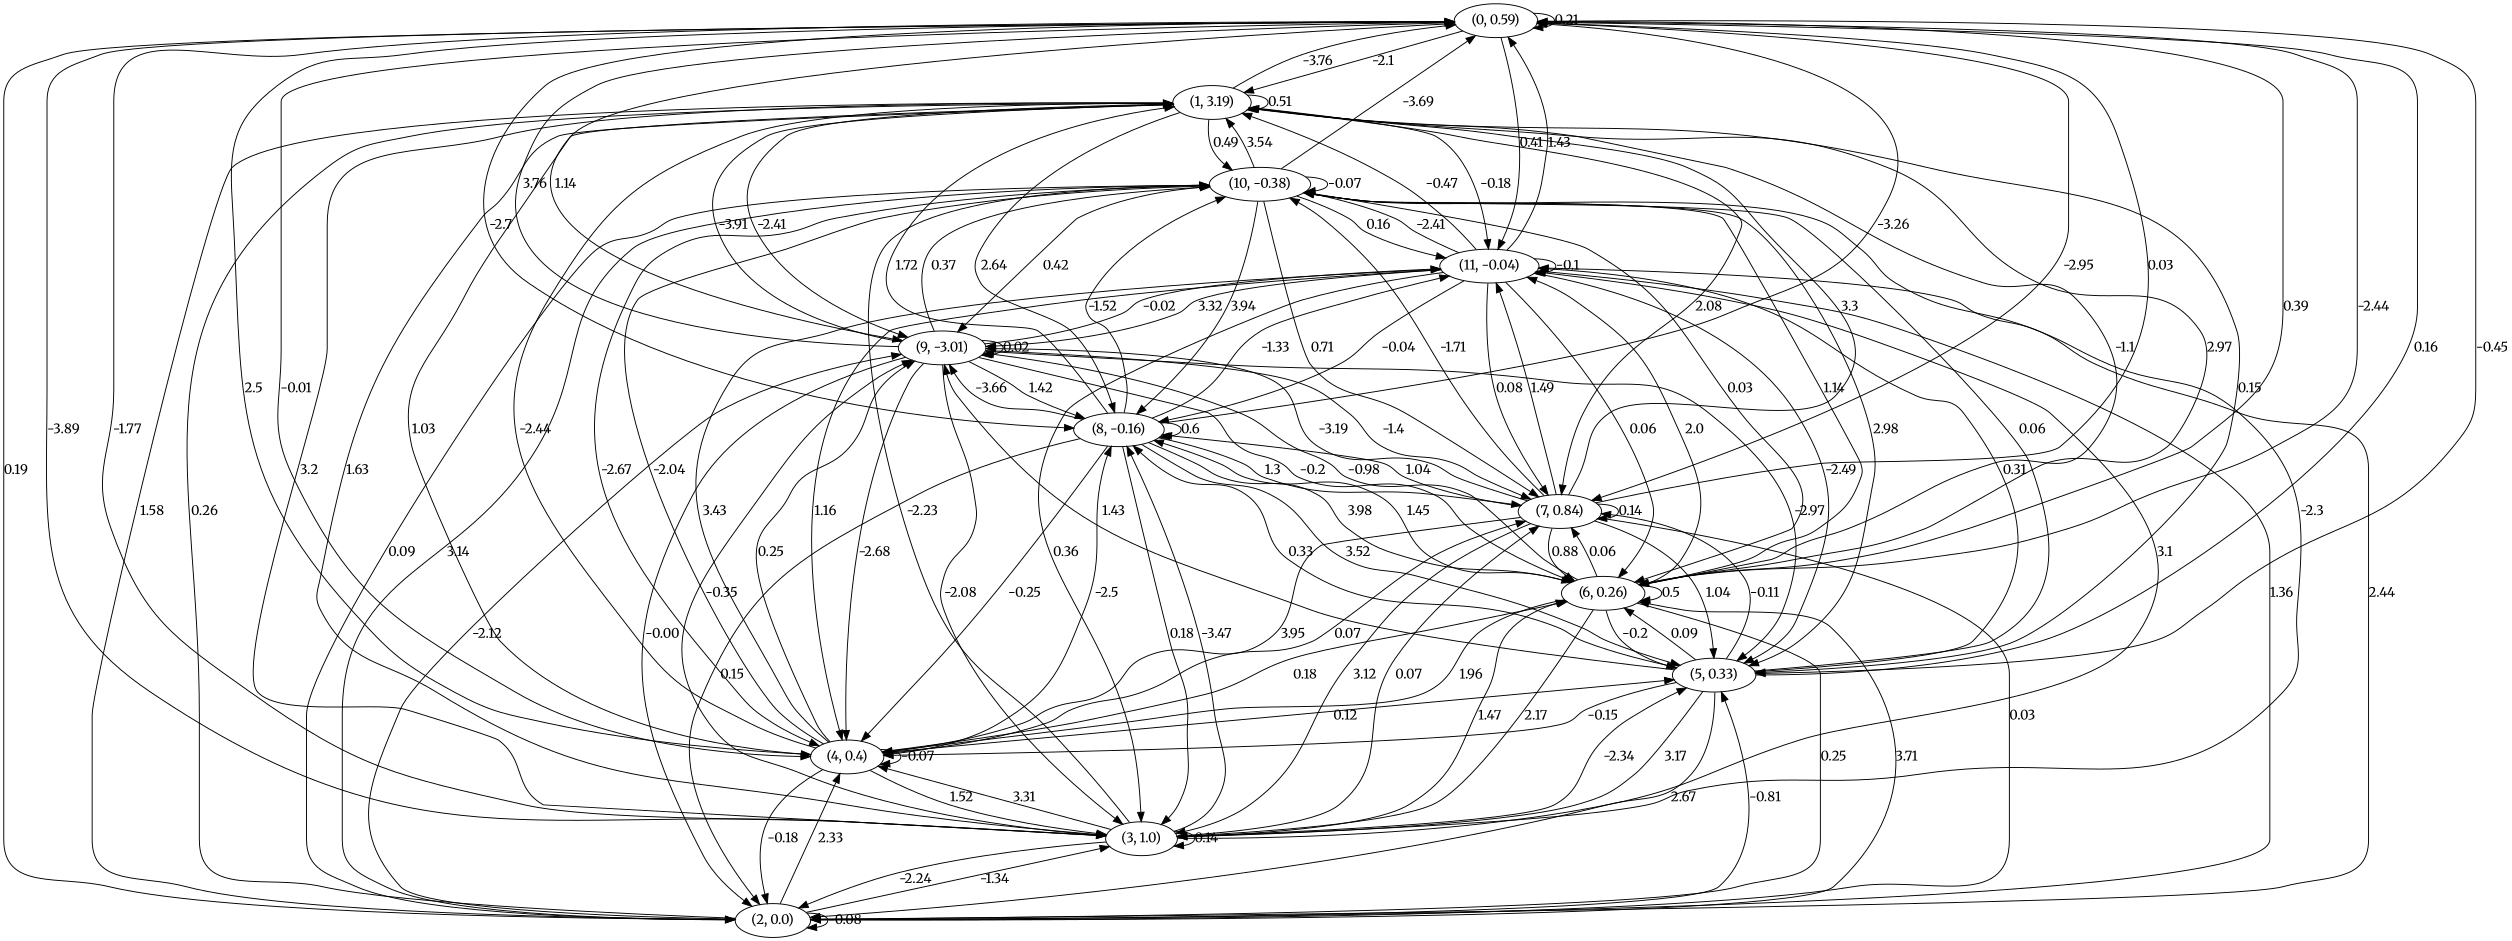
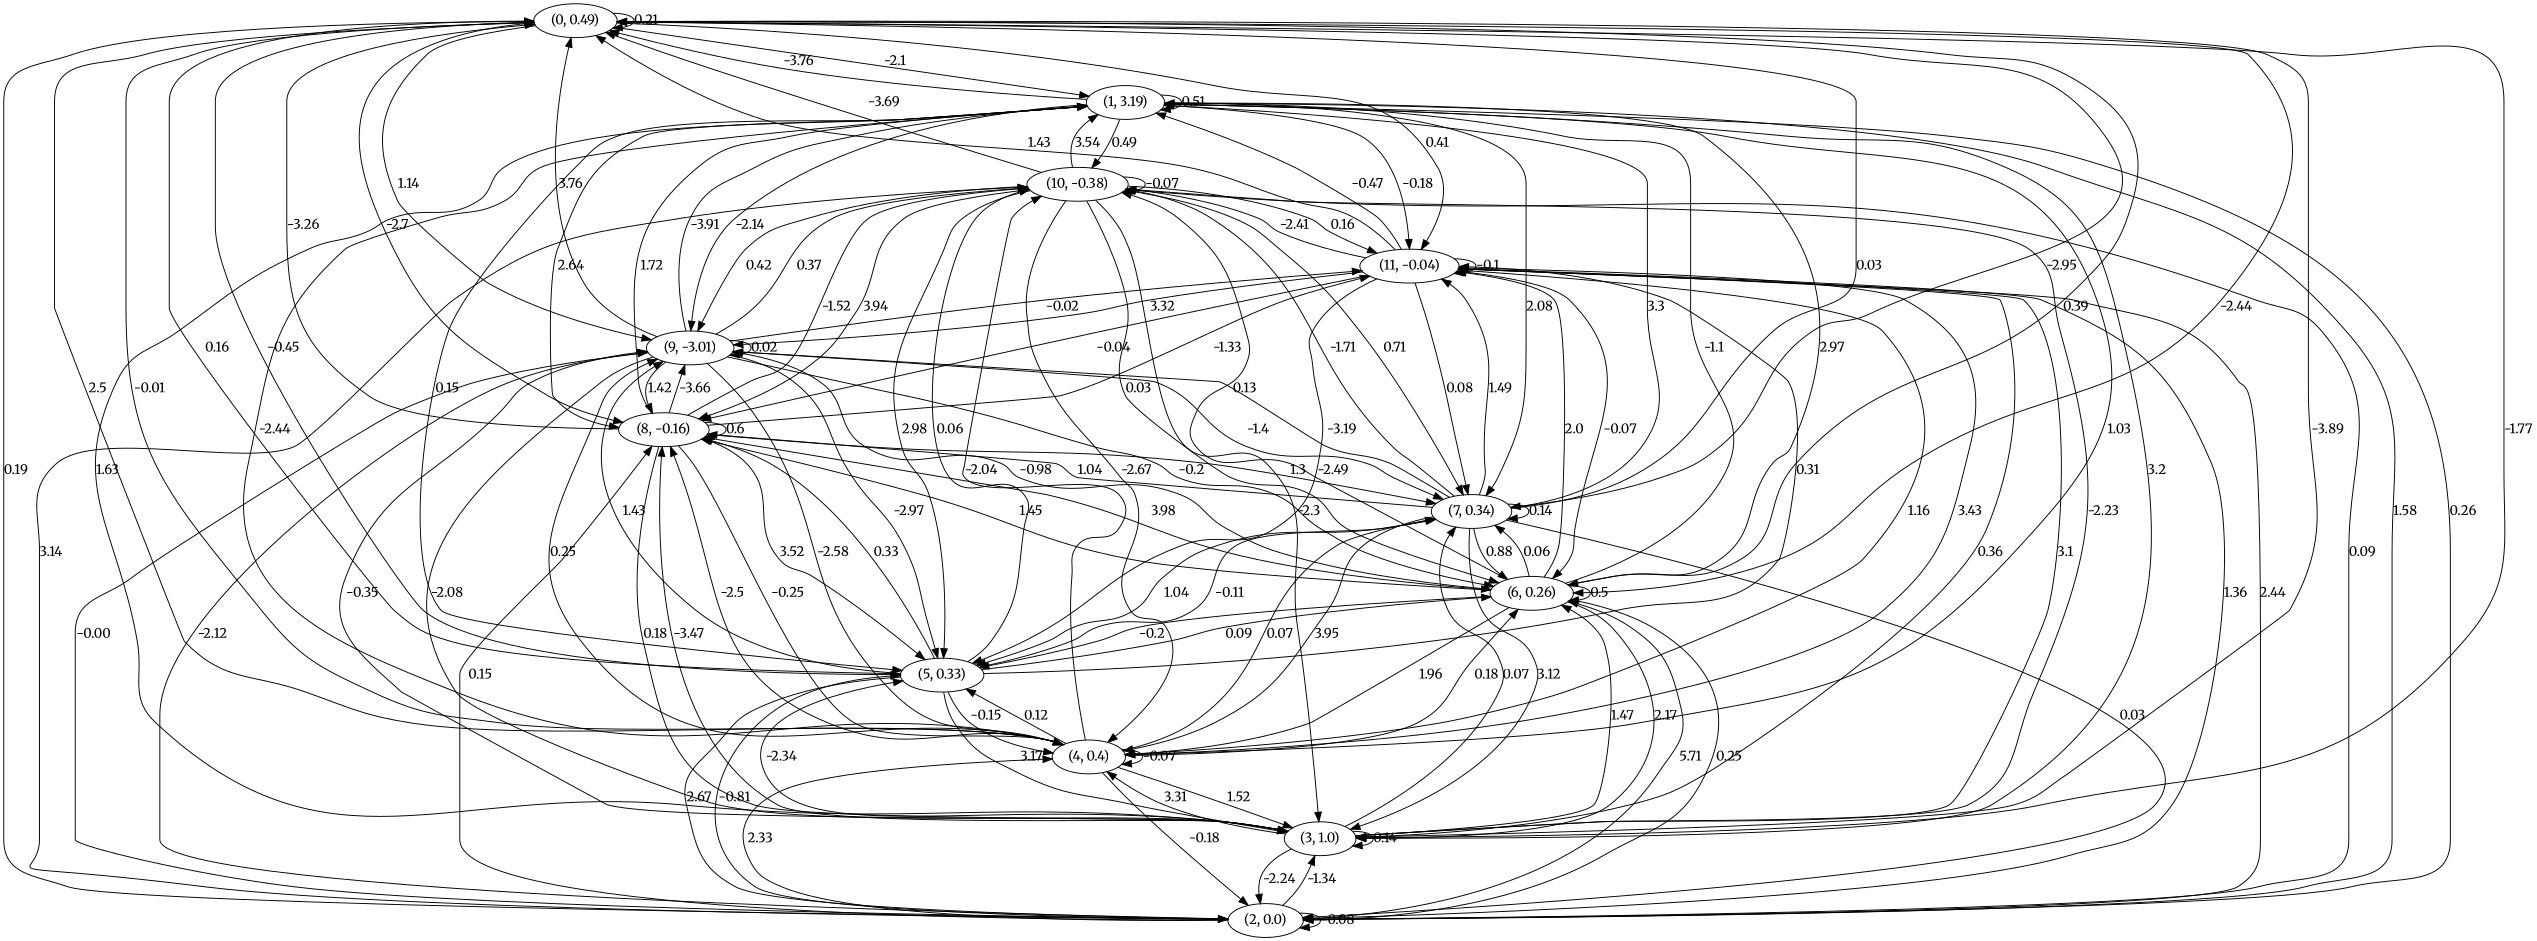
node "(0, 0.59)": label "(0, 0.59)" -> "(0, 0.49)"
edge "(1, 3.19)" -> "(9, -3.01)": label "-2.41" -> "-2.14"
edge "(6, 0.26)" -> "(10, -0.38)": label "1.14" -> "0.13"
edge "(11, -0.04)" -> "(6, 0.26)": label "0.06" -> "-0.07"
node "(7, 0.84)": label "(7, 0.84)" -> "(7, 0.34)"
edge "(9, -3.01)" -> "(4, 0.4)": label "-2.68" -> "-2.58"
edge "(8, -0.16)" -> "(2, 0.0)": reversed
edge "(2, 0.0)" -> "(6, 0.26)": label "3.71" -> "5.71"
